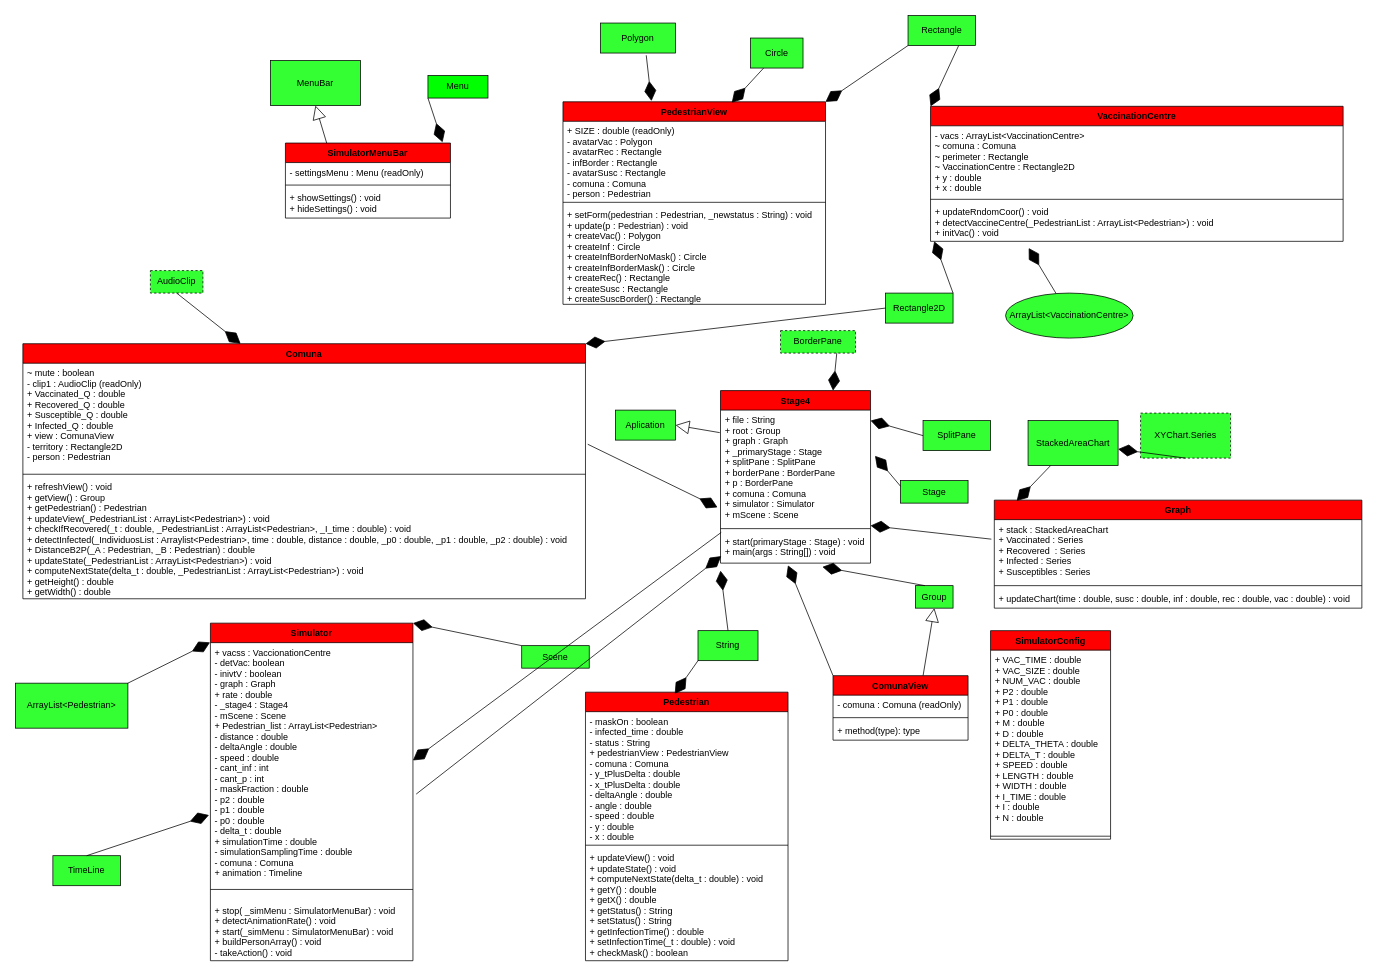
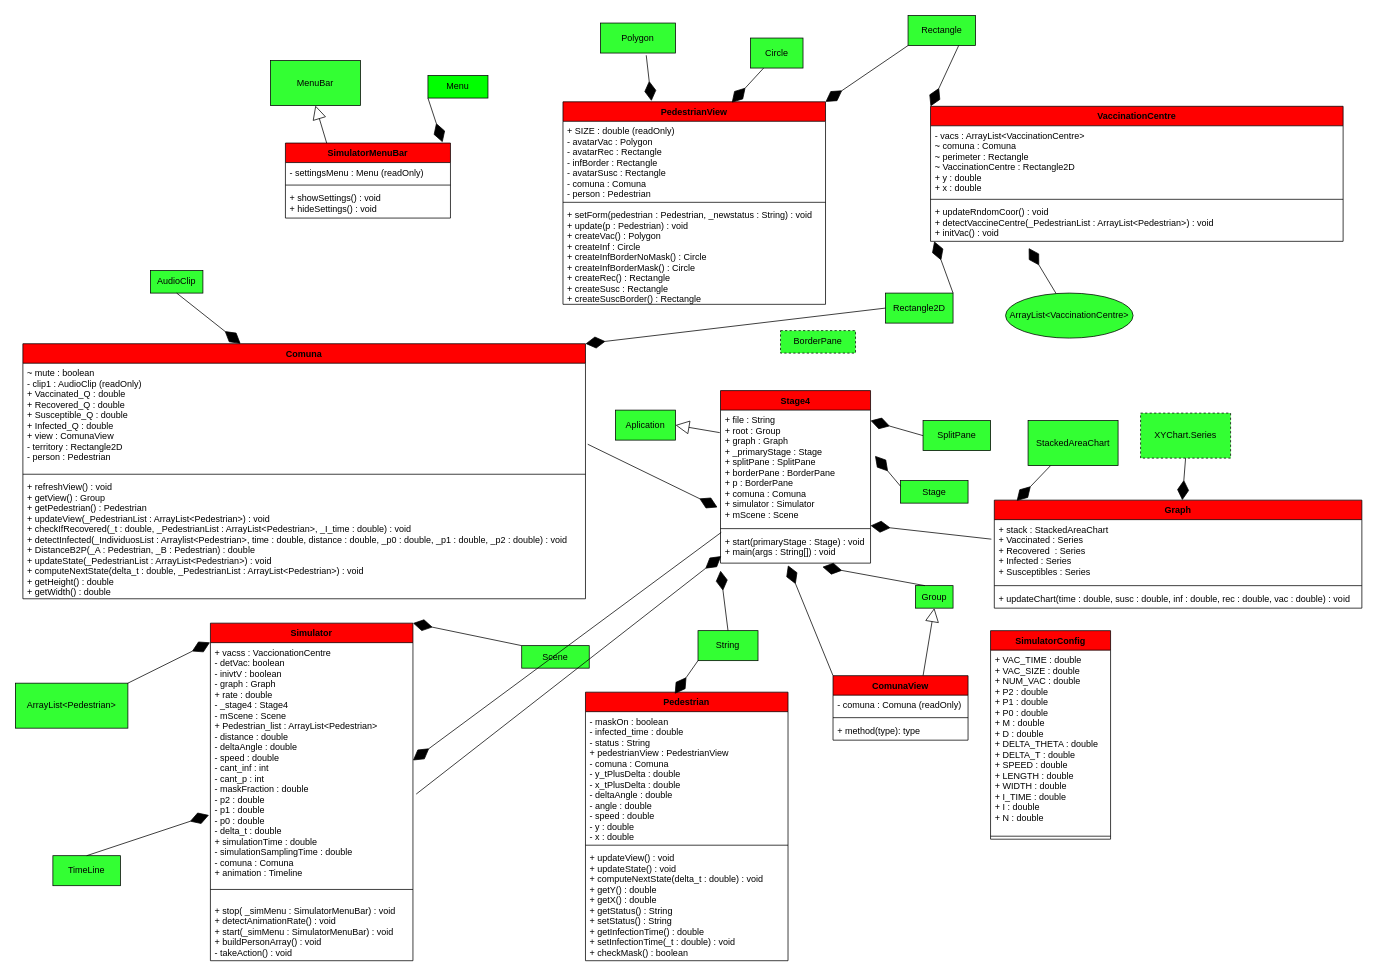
node "AudioClip": style dashed -> solid
edge "BorderPane" -> "Stage4": removed
edge "XYChart.Series" -> "StackedAreaChart": now "XYChart.Series" -> "Graph"
